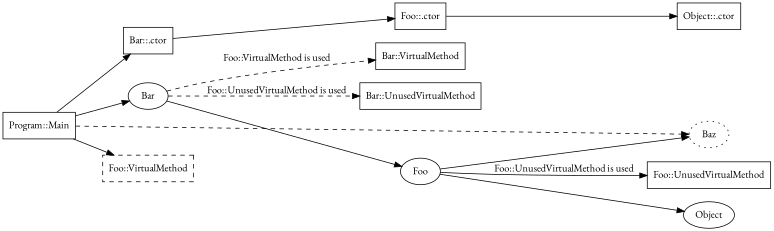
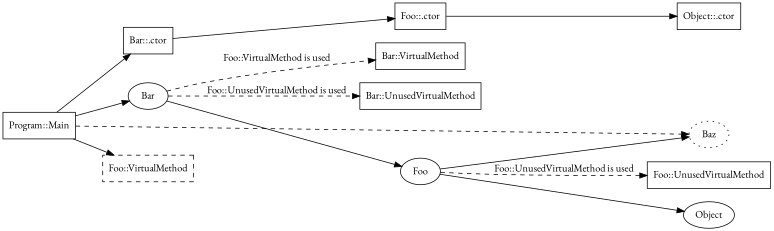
edge "Foo" -> "Foo::UnusedVirtualMethod": style solid -> dashed
